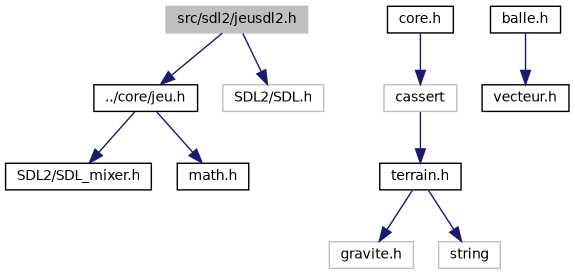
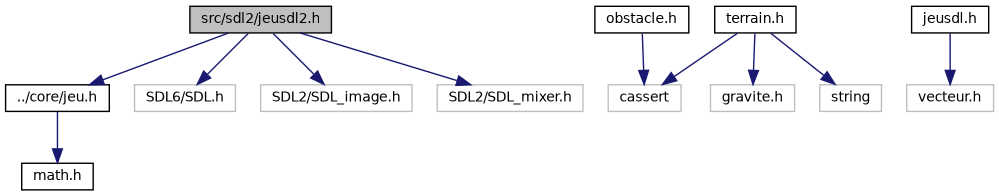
node "src/sdl2/jeusdl2.h": color grey75 -> black
node "core.h": label "core.h" -> "obstacle.h"
node "balle.h": label "balle.h" -> "jeusdl.h"
node "SDL2/SDL.h": label "SDL2/SDL.h" -> "SDL6/SDL.h"
node "SDL2/SDL_image.h": added
node "vecteur.h": color black -> grey75
edge "cassert" -> "terrain.h": reversed
edge "../core/jeu.h" -> "SDL2/SDL_mixer.h": now "src/sdl2/jeusdl2.h" -> "SDL2/SDL_mixer.h"
node "SDL2/SDL_mixer.h": color black -> grey75
